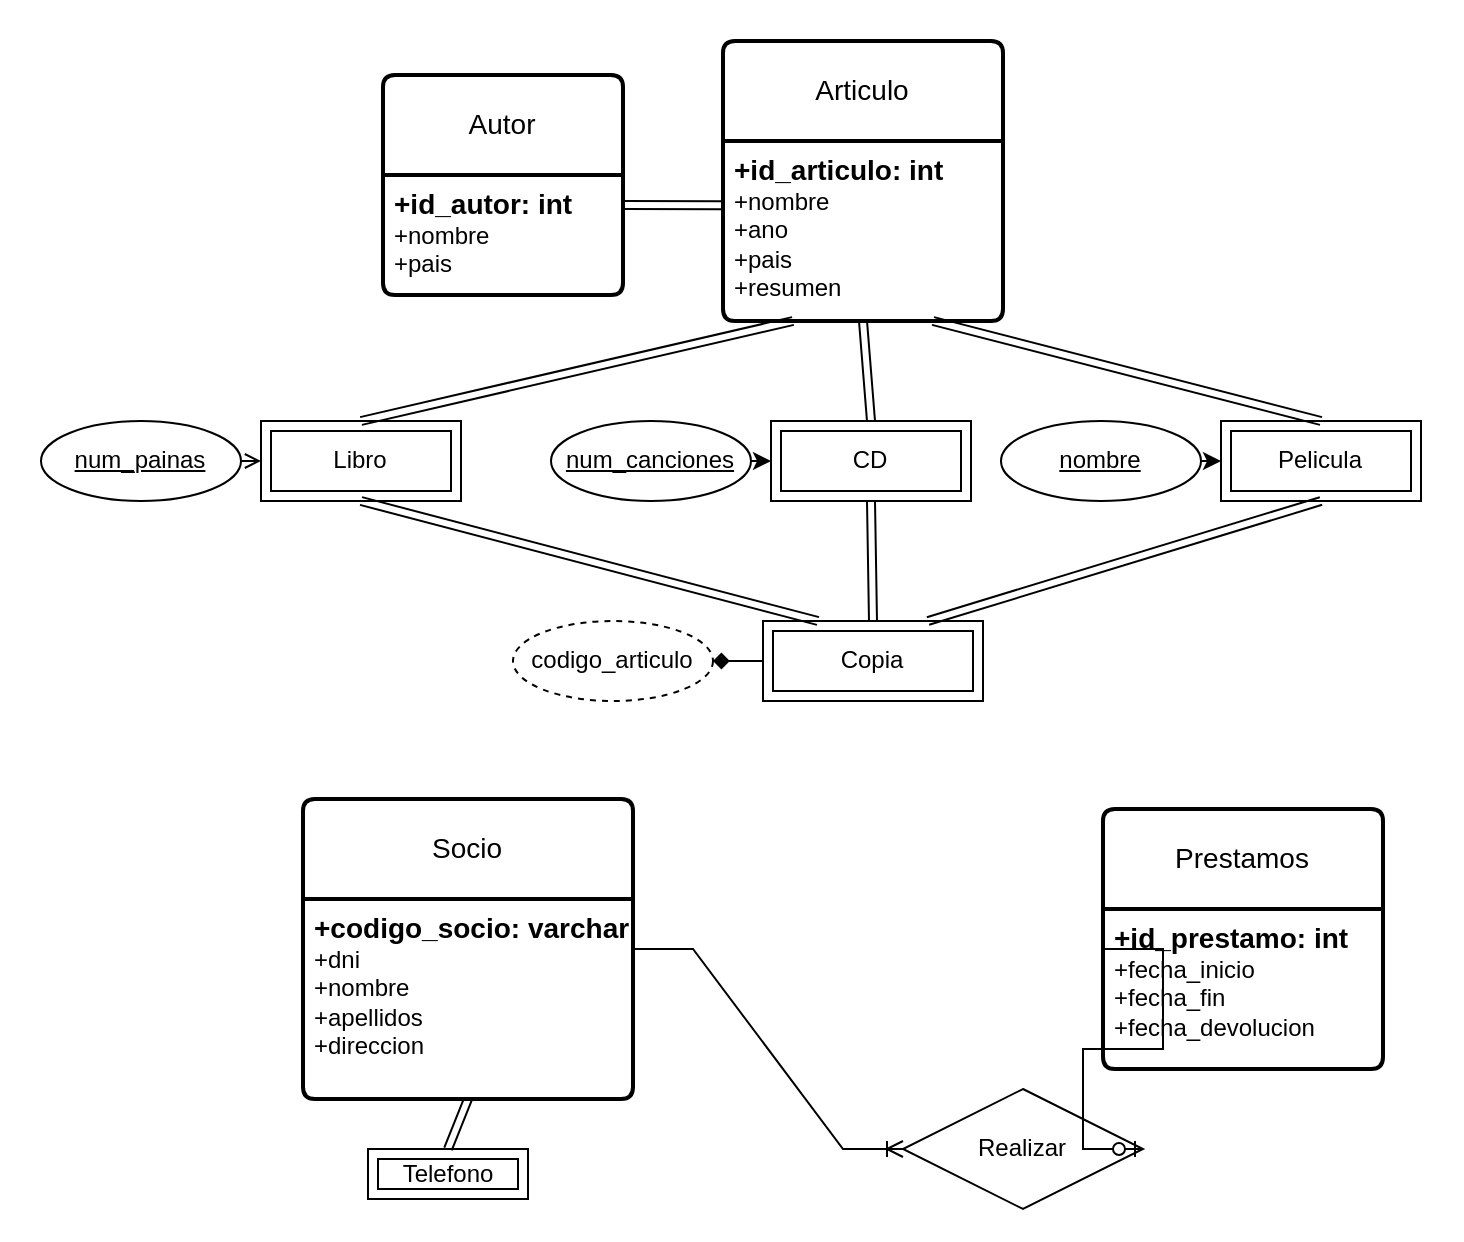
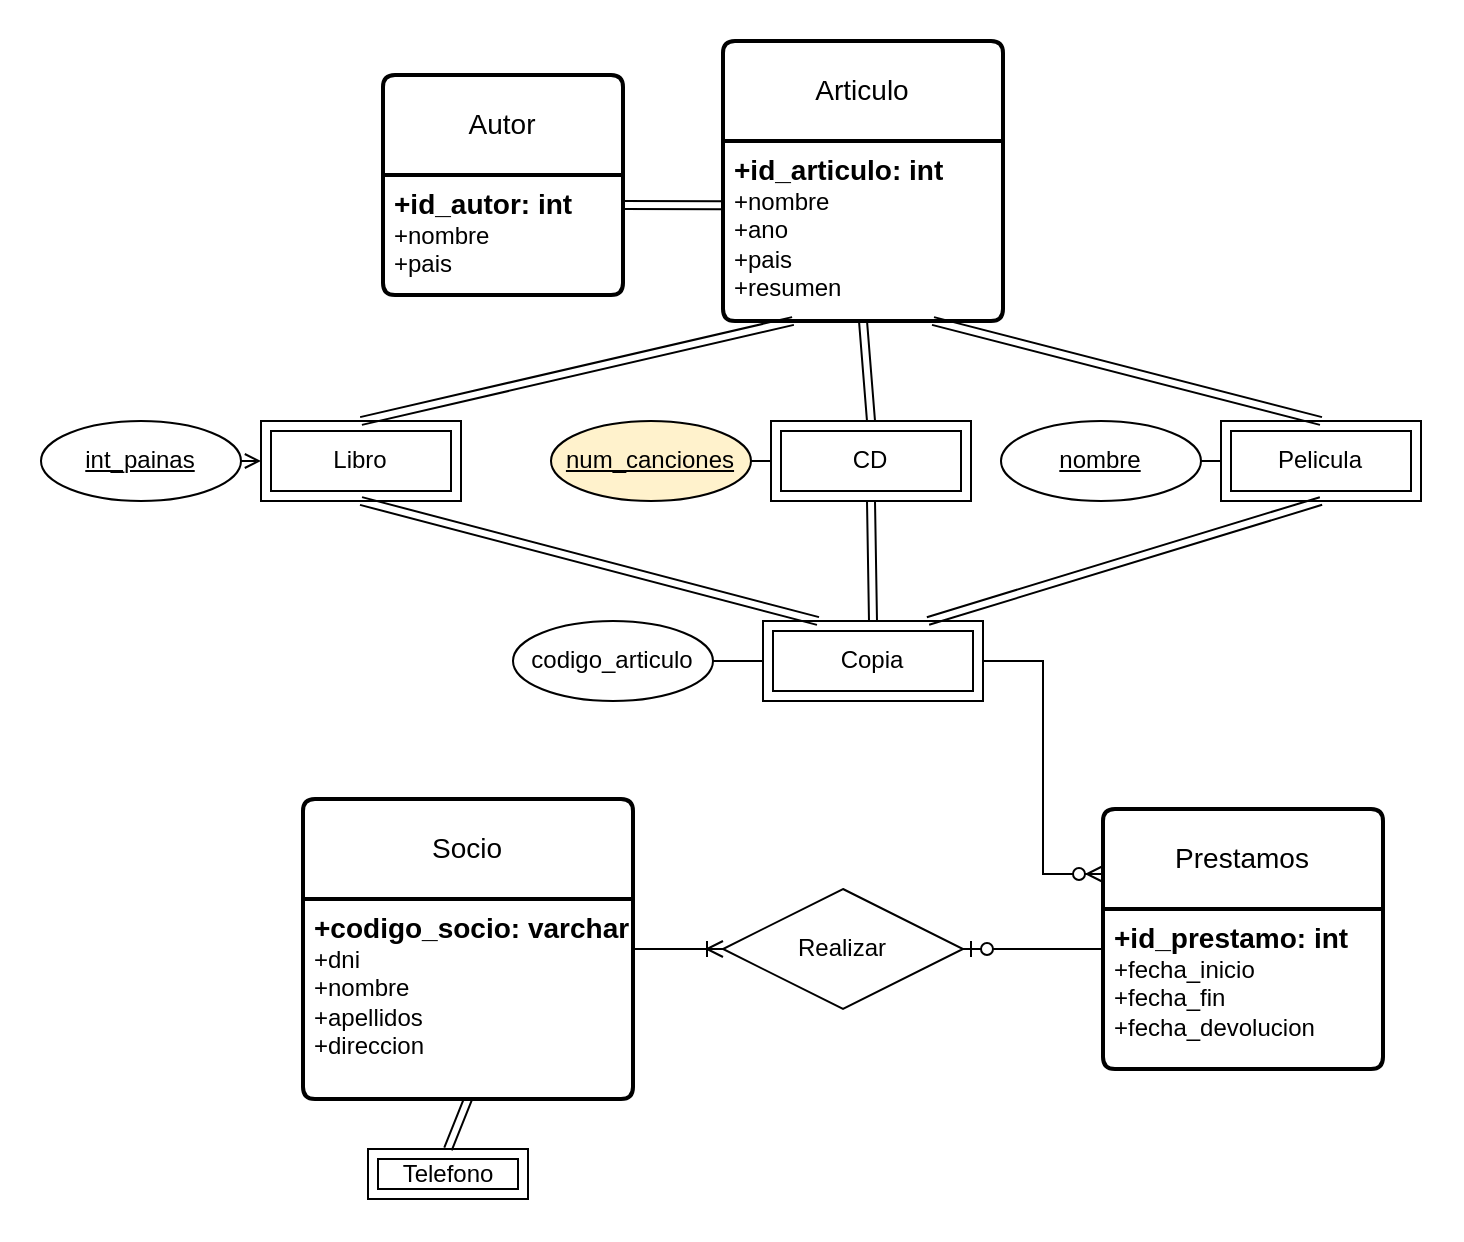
node "num_painas": label "num_painas" -> "int_painas"
node "num_canciones": fillcolor #ffffff -> #fff2cc
edge "num_canciones" -> "CD": arrowhead classic -> none
edge "nombre" -> "Pelicula": arrowhead classic -> none
node "codigo_articulo": style dashed -> solid
edge "Copia" -> "codigo_articulo": arrowhead diamond -> none
edge "Copia" -> "Prestamos": added
node "Realizar": moved (1023, 1149) -> (843, 949)
